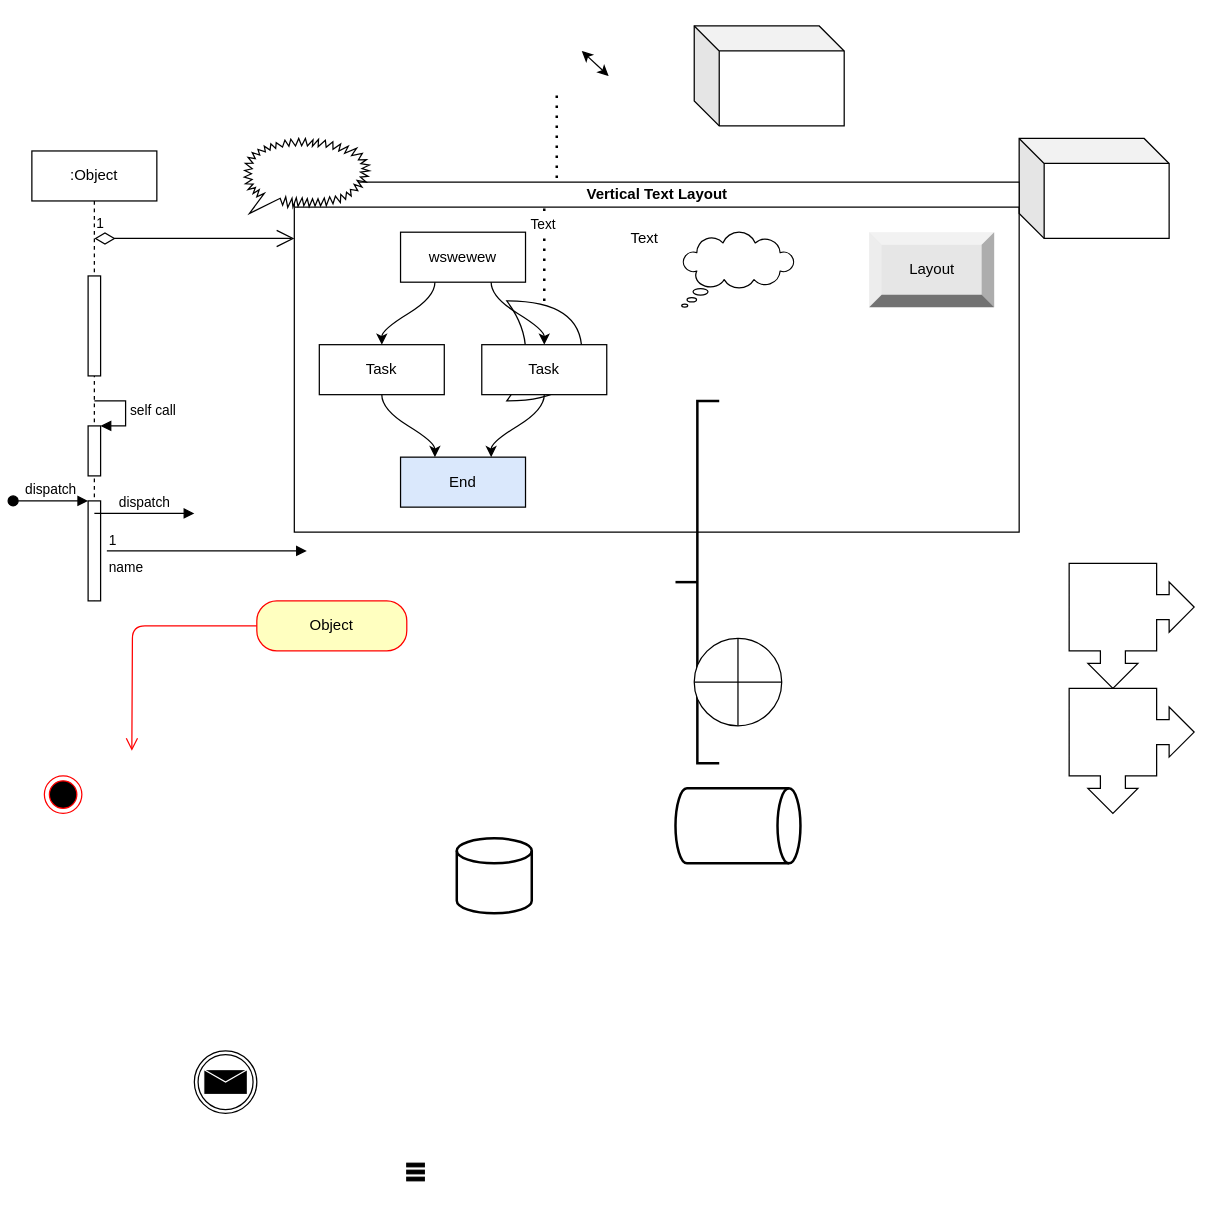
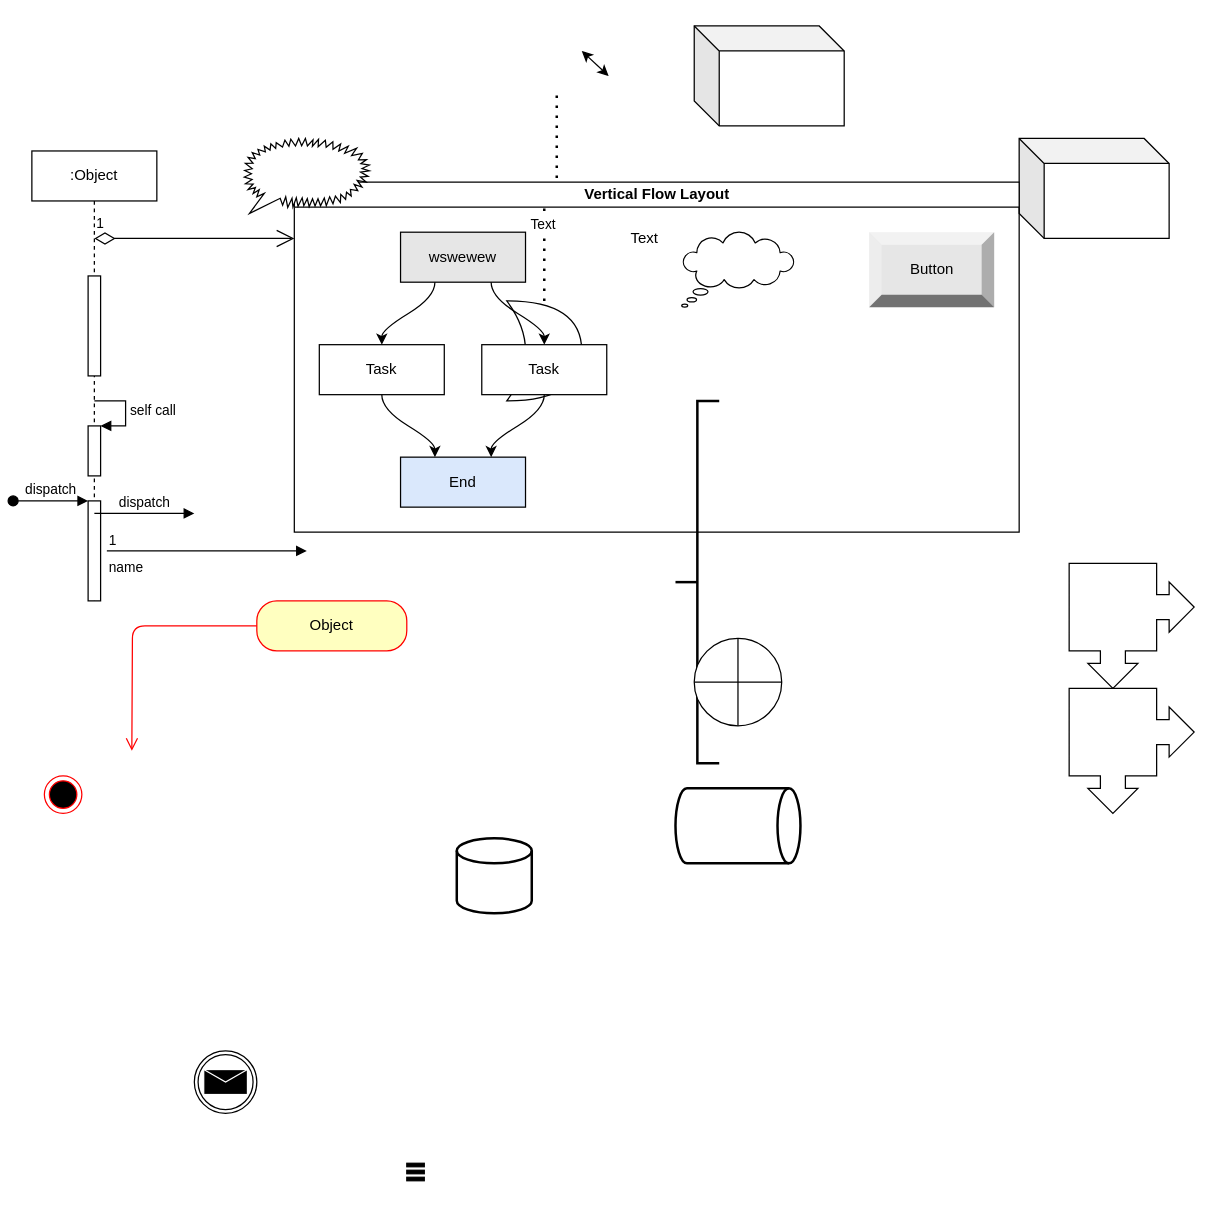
node "Vertical Text Layout": label "Vertical Text Layout" -> "Vertical Flow Layout"
node "wswewew": fillcolor #ffffff -> #e6e6e6
node "Layout": label "Layout" -> "Button"
